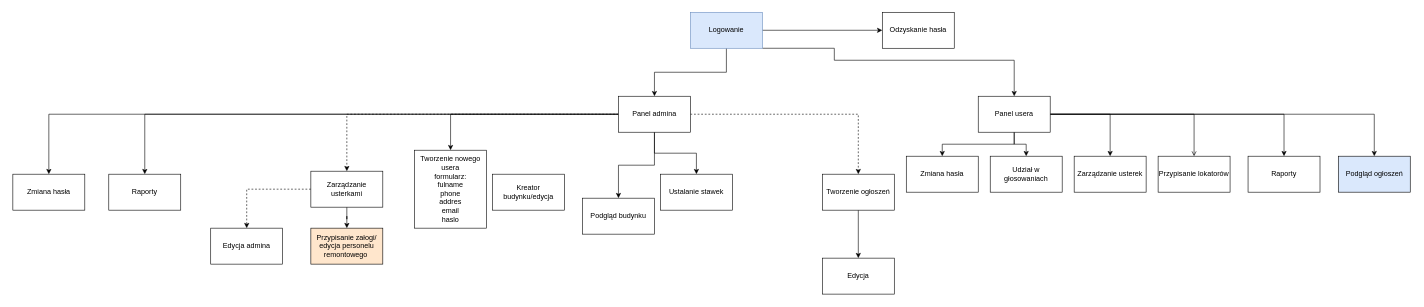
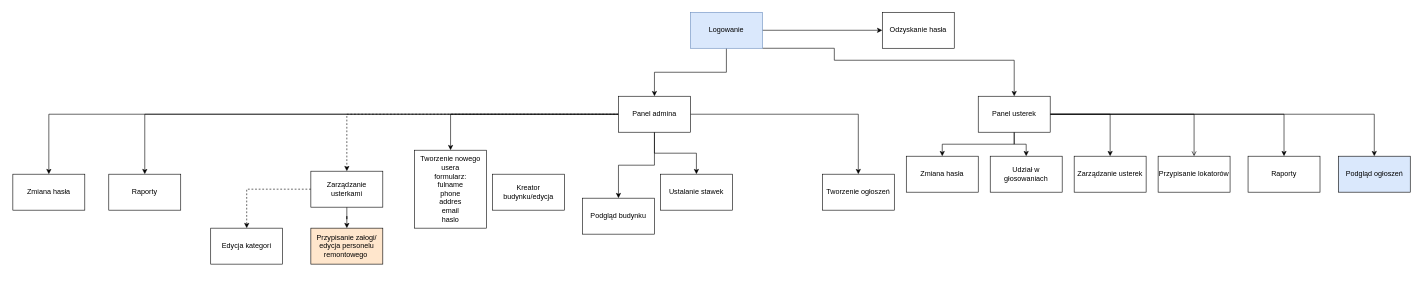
edge "Panel admina" -> "Tworzenie ogłoszeń": style dashed -> solid
node "Panel usera": label "Panel usera" -> "Panel usterek"
node "Edycja admina": label "Edycja admina" -> "Edycja kategori"
edge "Tworzenie ogłoszeń" -> "Edycja": removed
node "Edycja": removed
